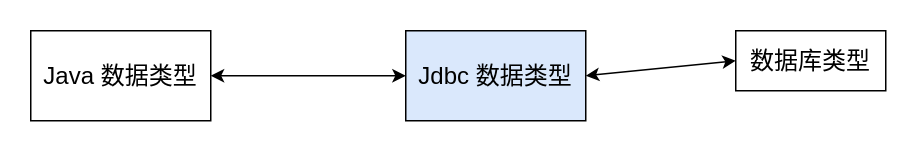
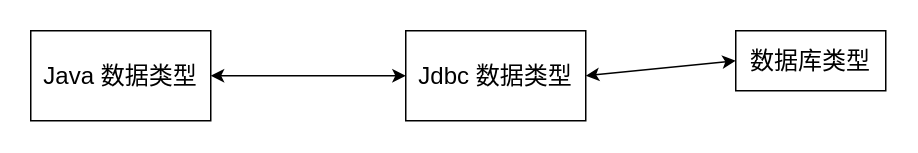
node "Jdbc 数据类型": fillcolor #dae8fc -> #ffffff
